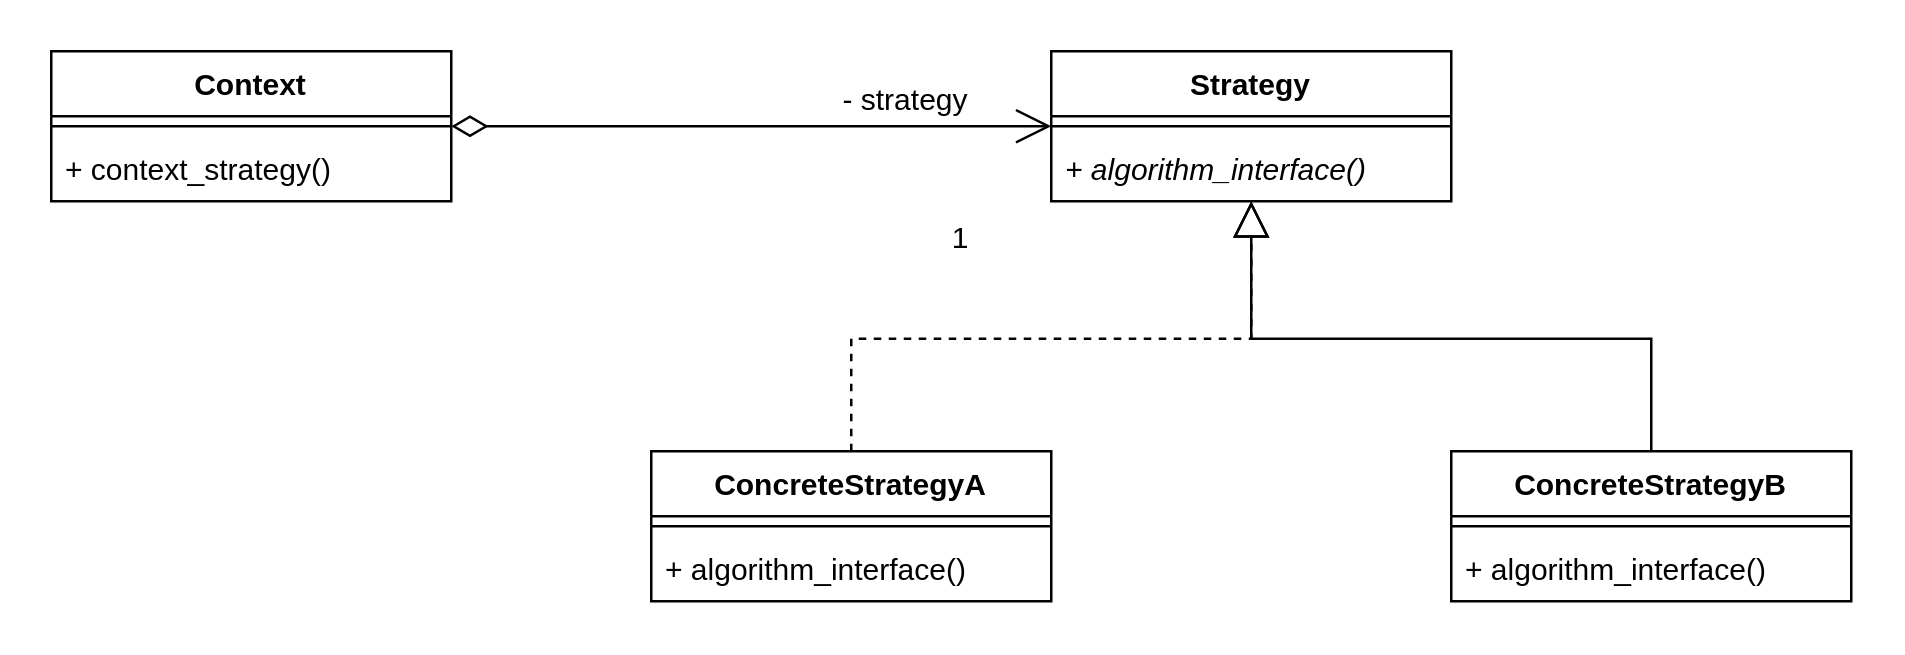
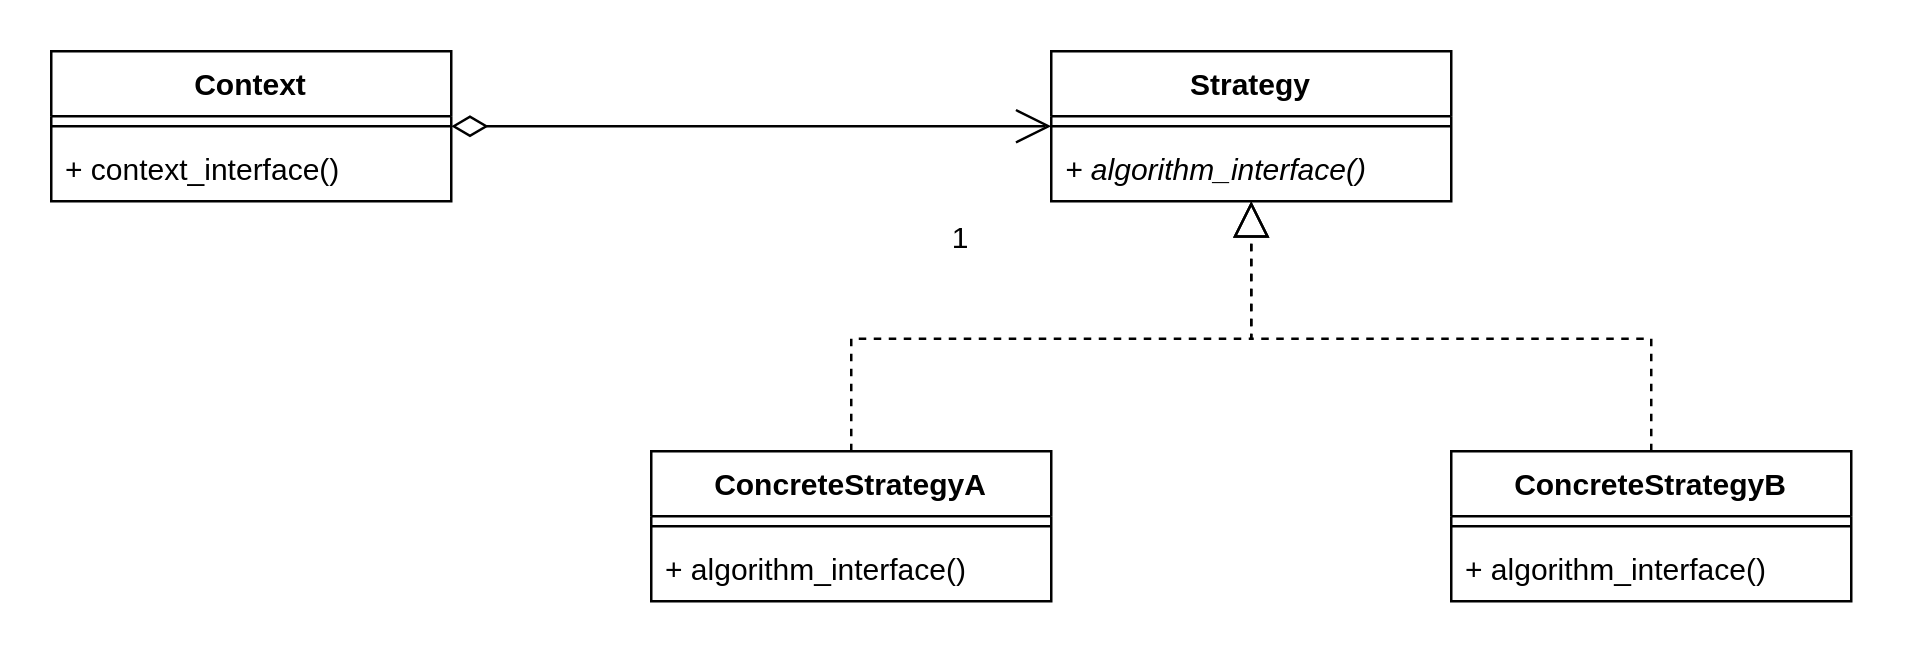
node "- strategy": removed
node "+ context_strategy()": label "+ context_strategy()" -> "+ context_interface()"
edge "ConcreteStrategyB" -> "Strategy": style solid -> dashed
